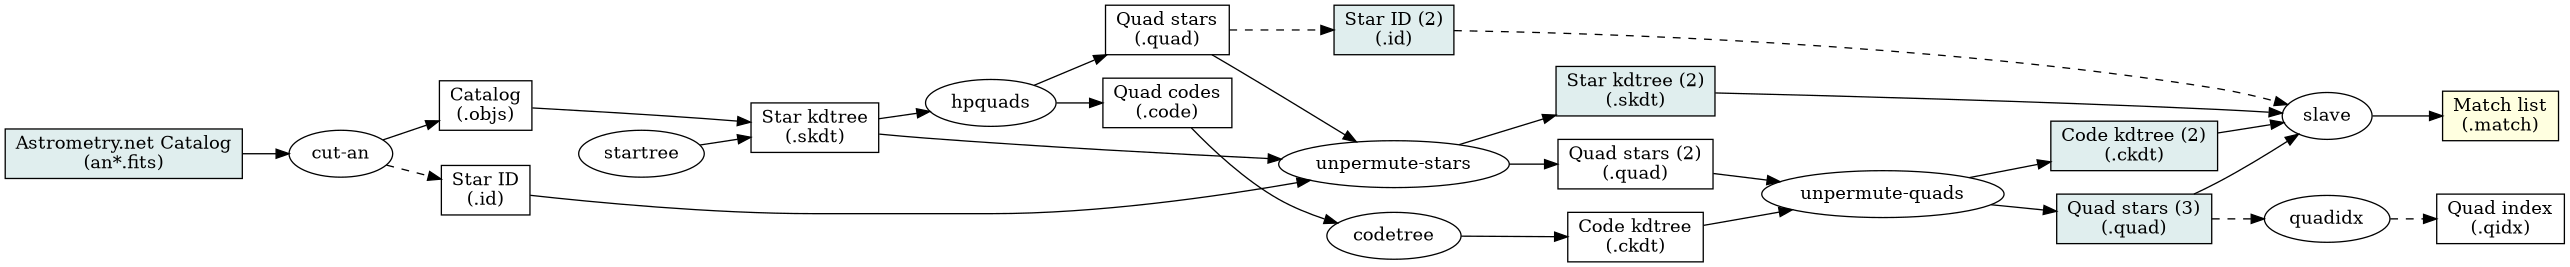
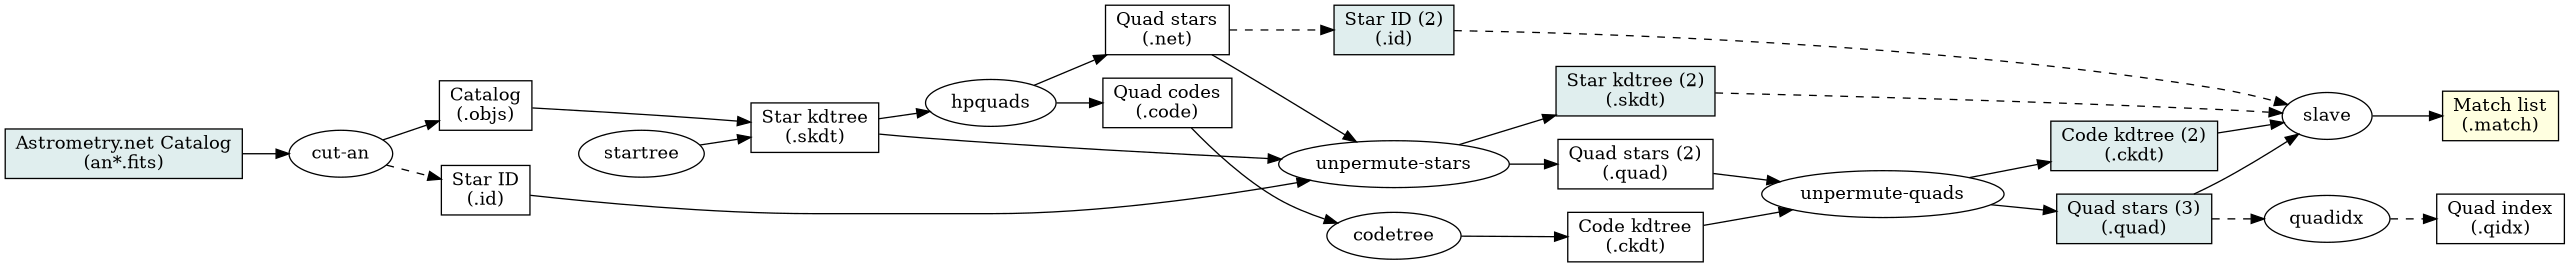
node "Quad stars (.quad)": label "Quad stars (.quad)" -> "Quad stars (.net)"
edge "Star kdtree (2) (.skdt)" -- "slave": style solid -> dashed
